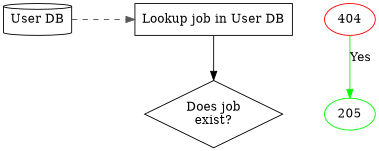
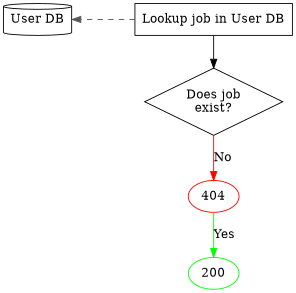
edge "User DB" -> "Lookup job in User DB": reversed
node "205": label "205" -> "200"
edge "Does job exist?" -> "404": added, label "No"
